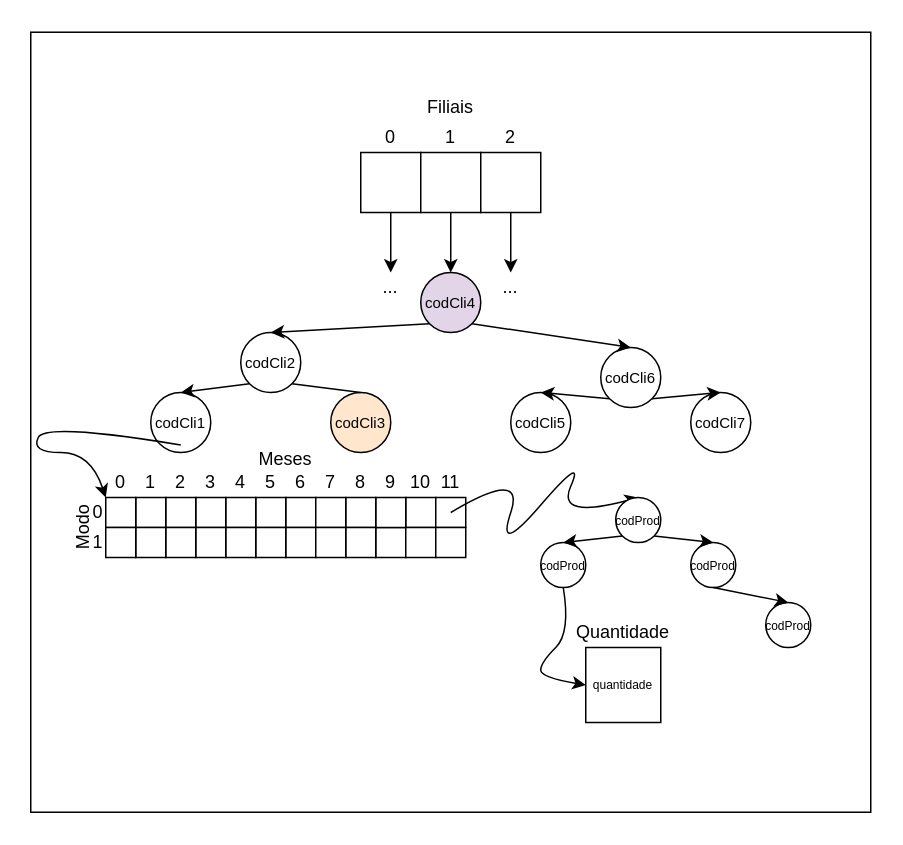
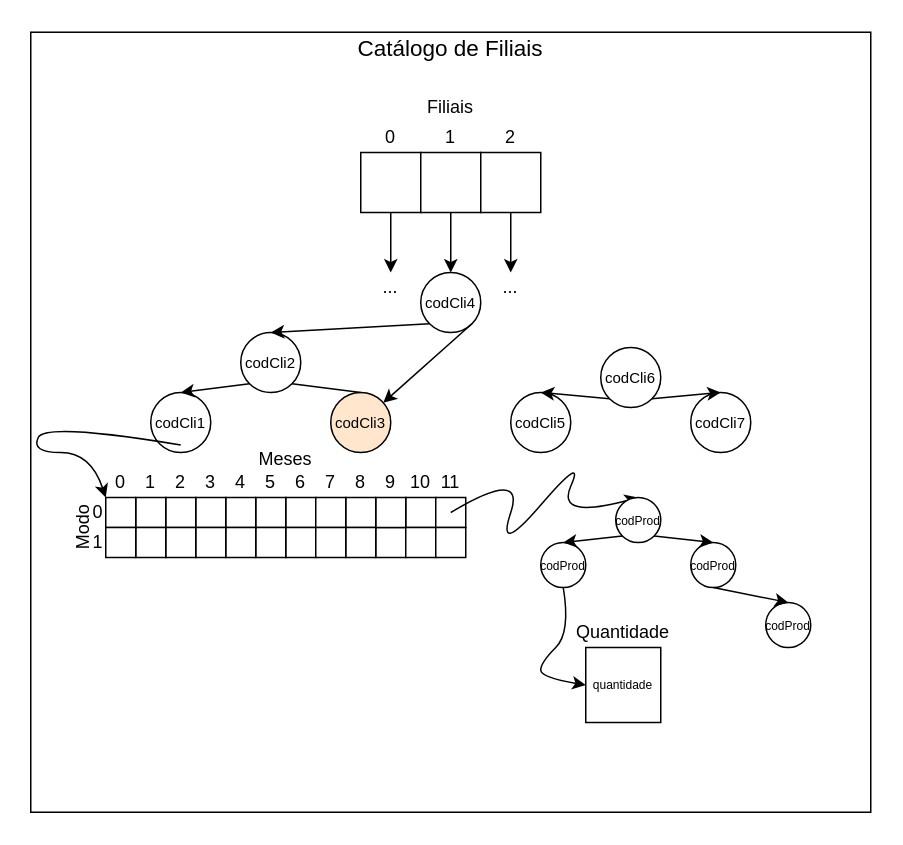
node "Catálogo de Filiais": added
node "codCli4": fillcolor #e1d5e7 -> #ffffff
edge "codCli4" -> "codCli6": now "codCli4" -> "codCli3"
